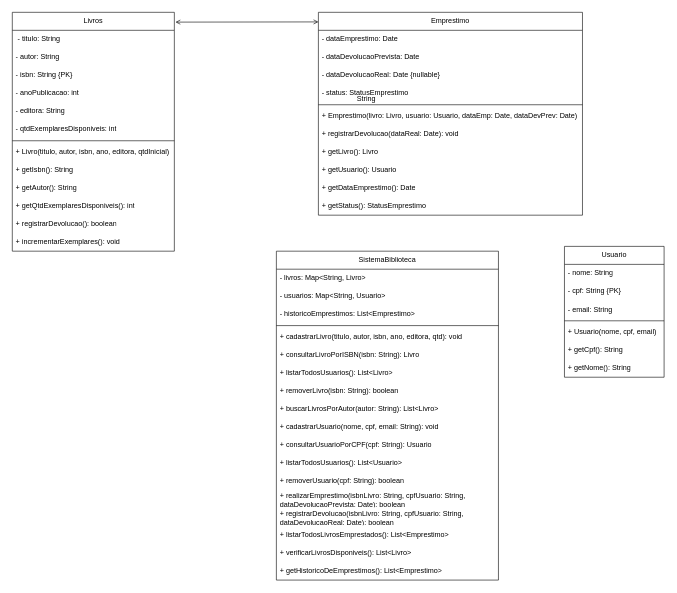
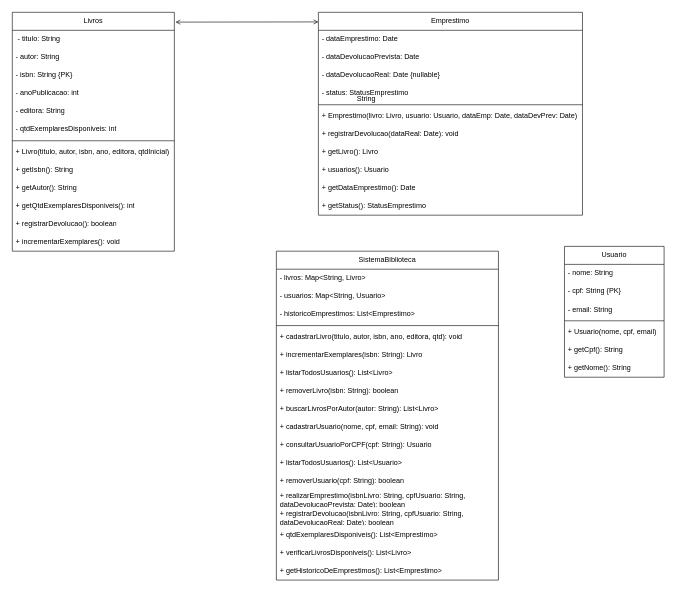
node "+ getUsuario(): Usuario": label "+ getUsuario(): Usuario" -> "+ usuarios(): Usuario"
node "+ consultarLivroPorISBN(isbn: String): Livro": label "+ consultarLivroPorISBN(isbn: String): Livro" -> "+ incrementarExemplares(isbn: String): Livro"
node "+ listarTodosLivrosEmprestados(): List<Emprestimo>": label "+ listarTodosLivrosEmprestados(): List<Emprestimo>" -> "+ qtdExemplaresDisponiveis(): List<Emprestimo>"
